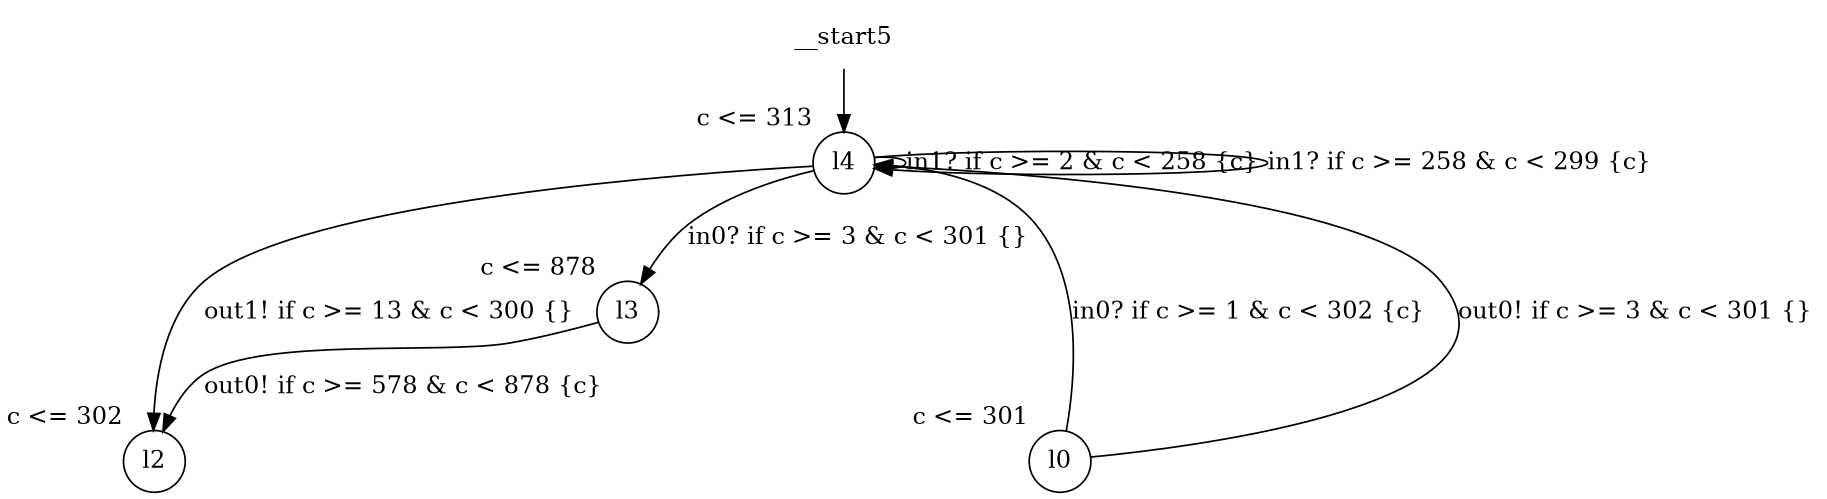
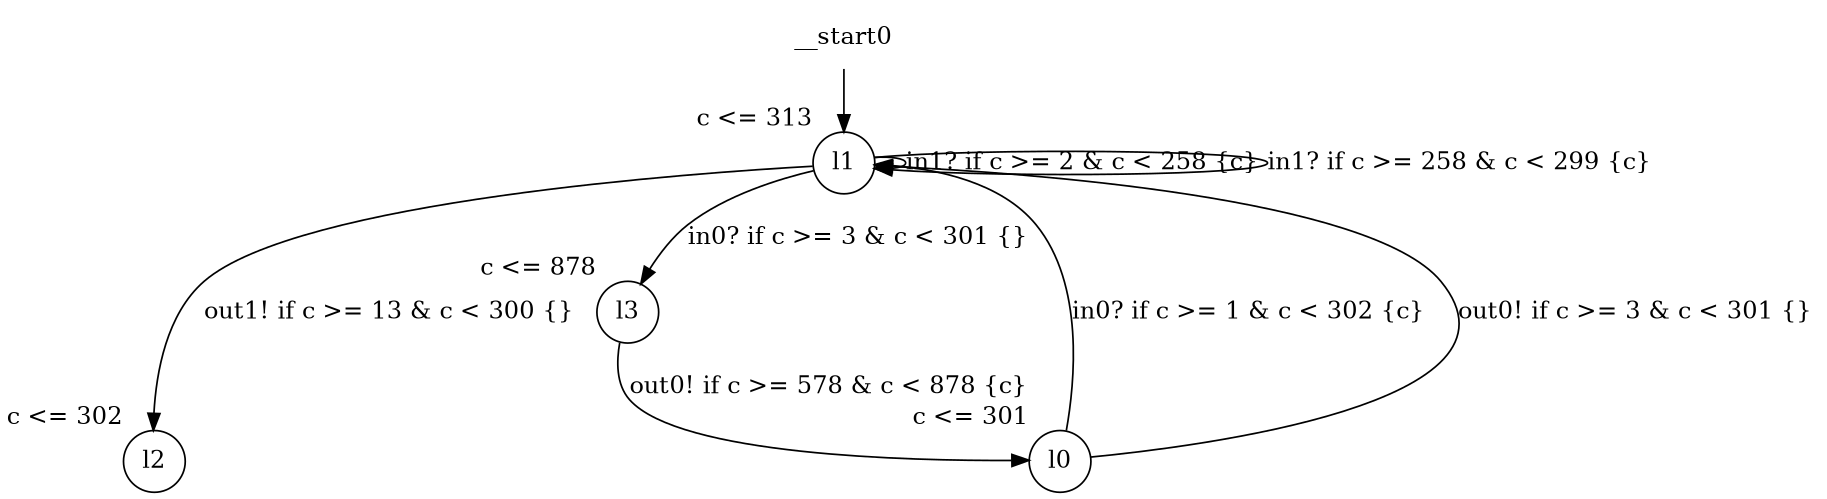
node "__start5": label "__start5" -> "__start0"
node "l4 c <= 313": label "l4 c <= 313" -> "l1 c <= 313"
edge "l3 c <= 878" -> "l2 c <= 302": now "l3 c <= 878" -> "l0 c <= 301"
